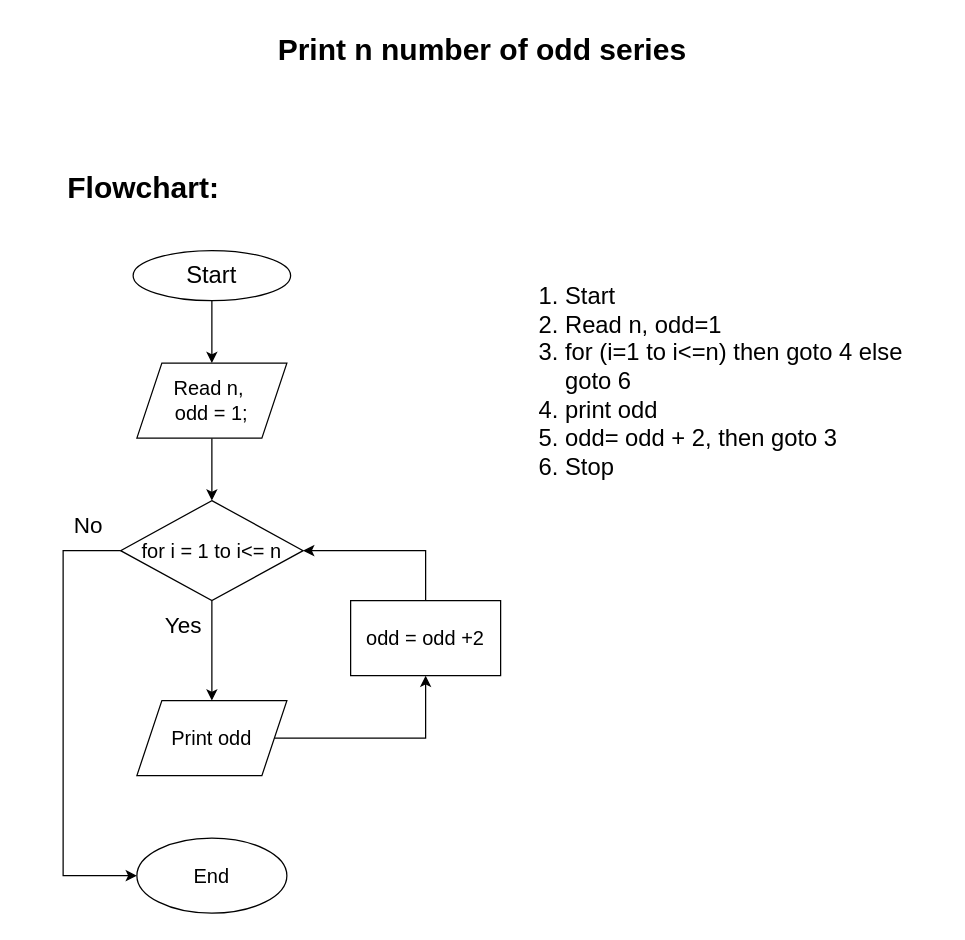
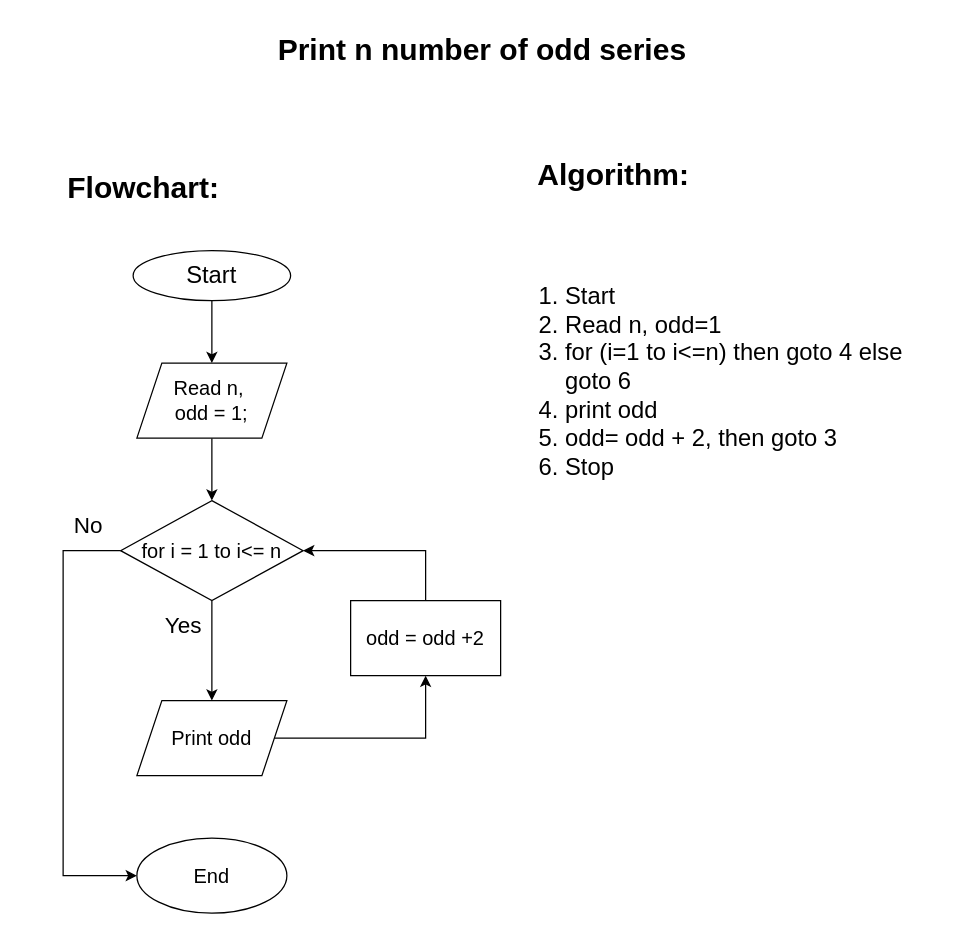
node "Algorithm:": added
